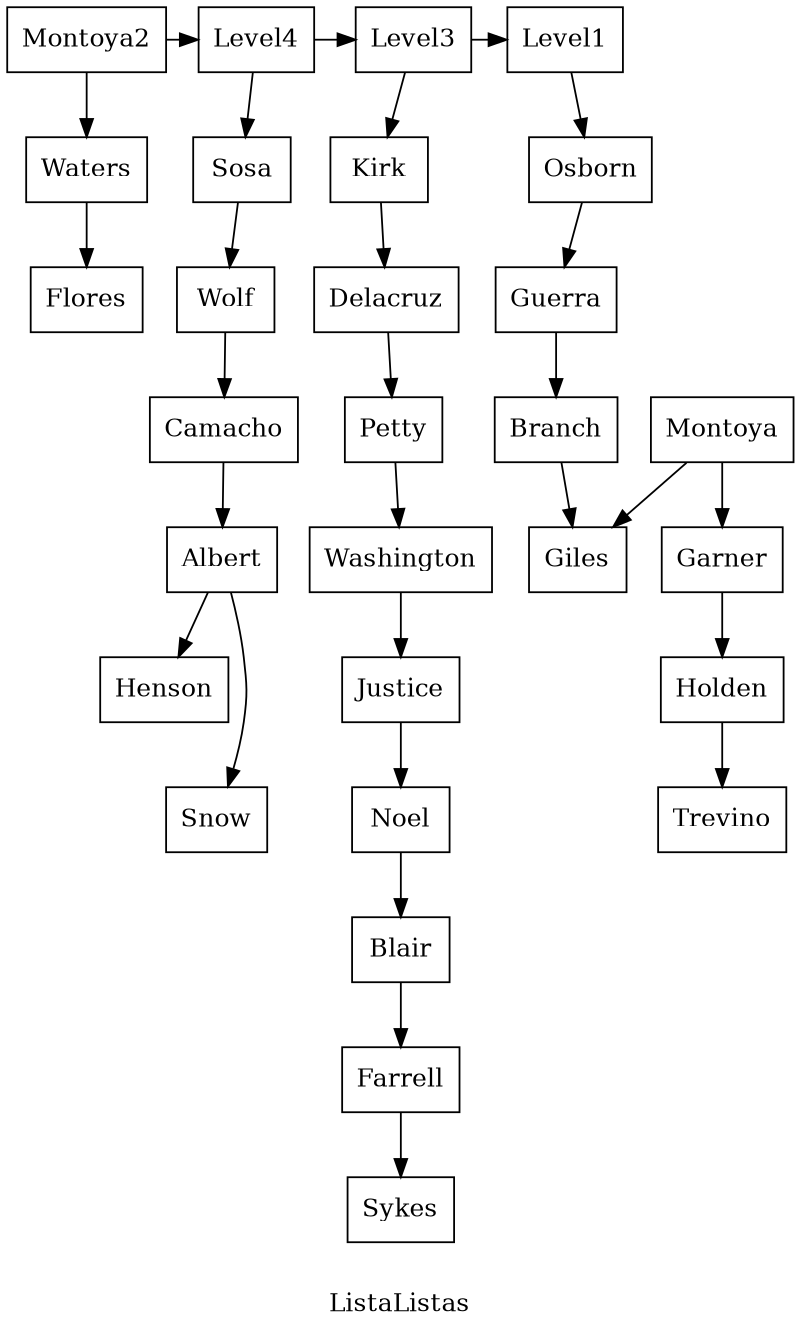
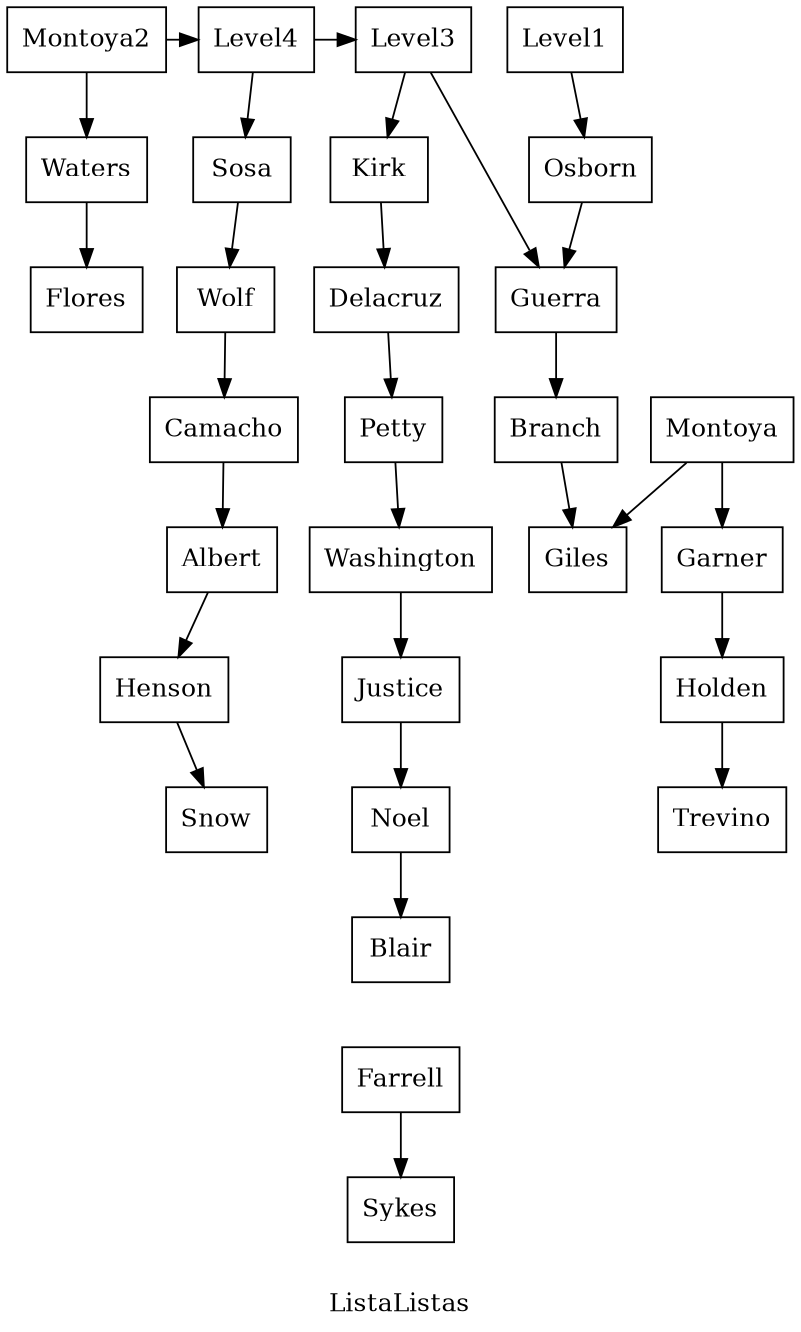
edge "Level3" -> "Level1": now "Level3" -> "Guerra"
edge "Albert" -> "Snow": now "Henson" -> "Snow"
edge "Blair" -> "Farrell": removed
